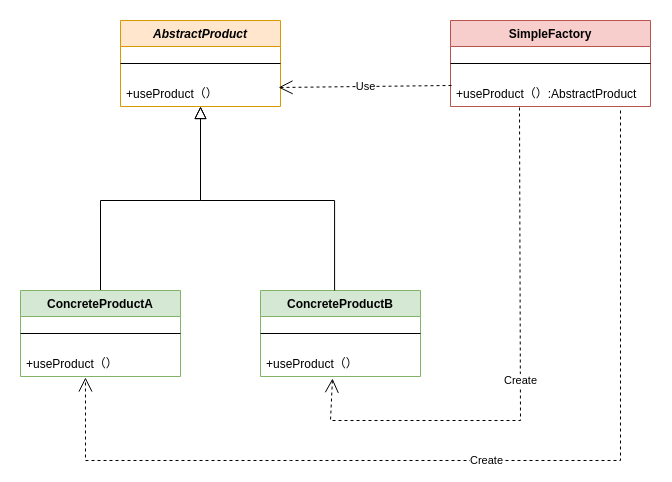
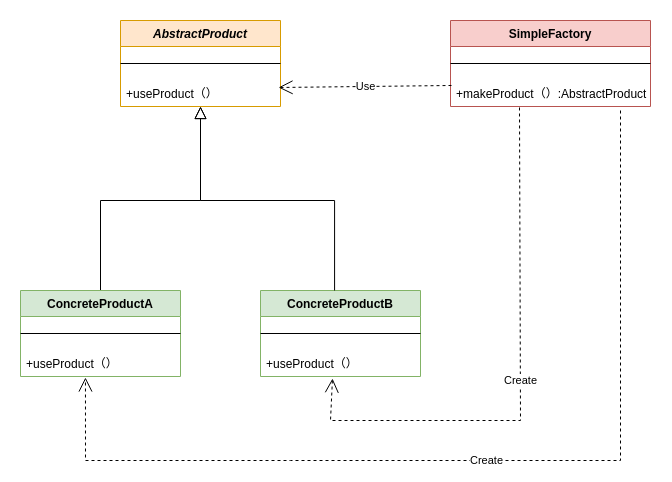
node "+useProduct（）:AbstractProduct": label "+useProduct（）:AbstractProduct" -> "+makeProduct（）:AbstractProduct"
